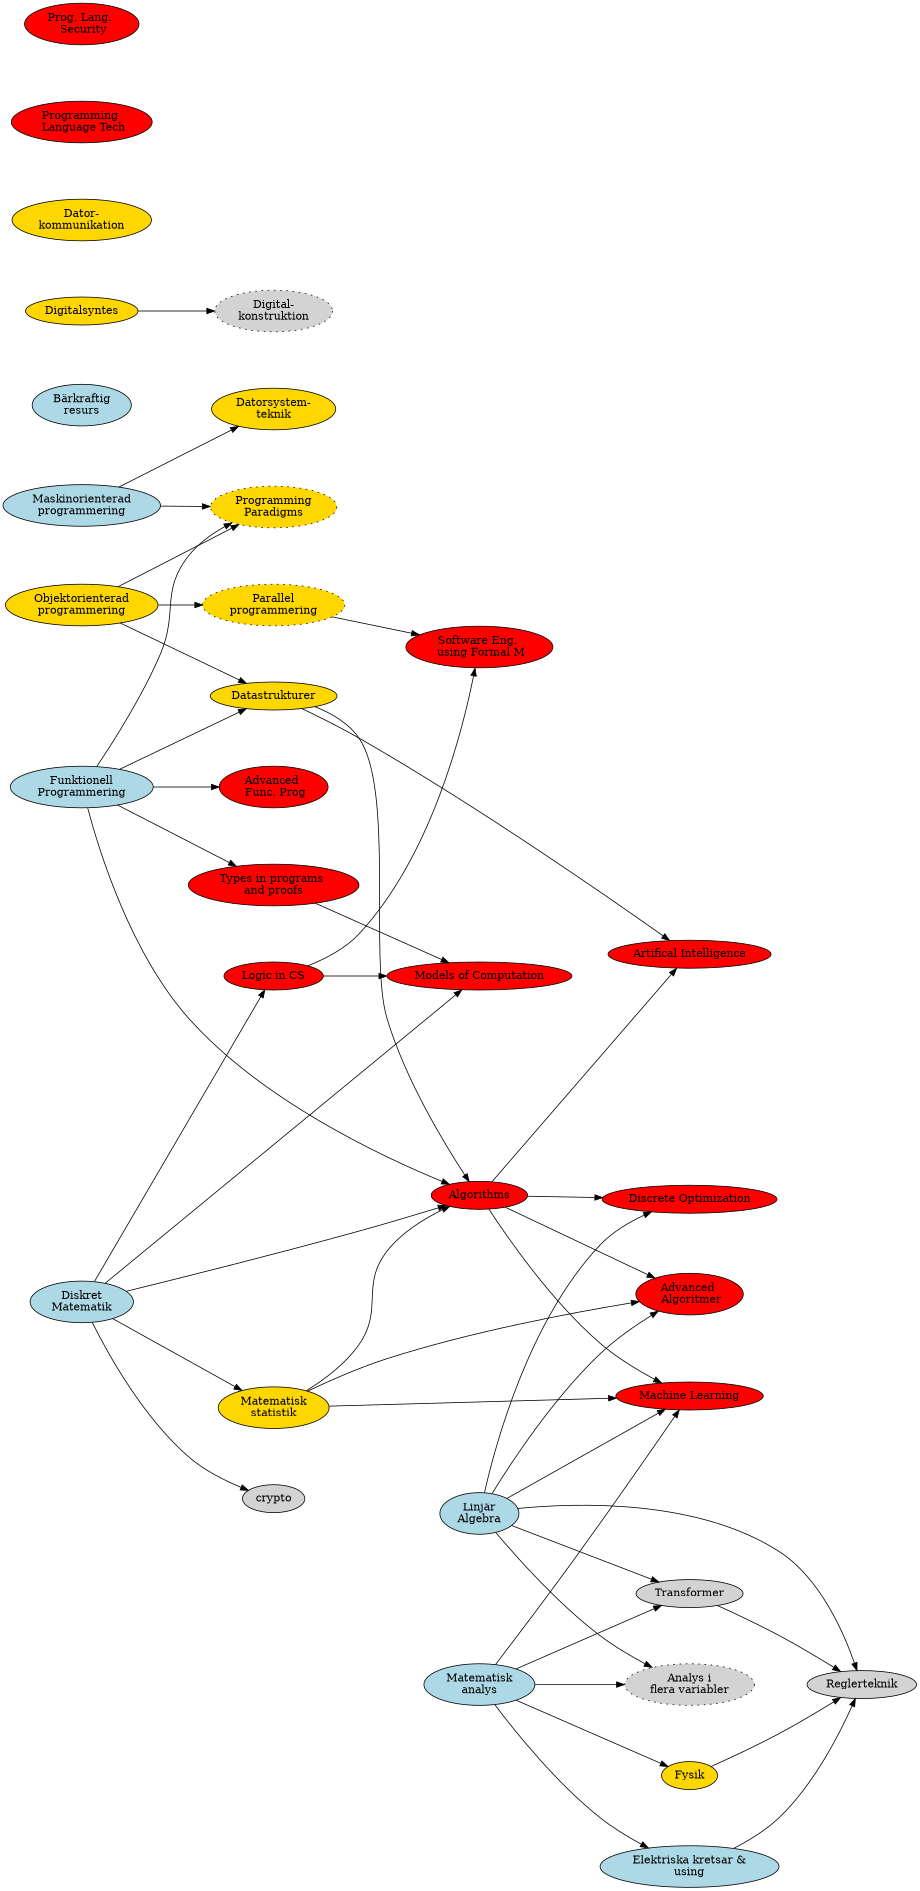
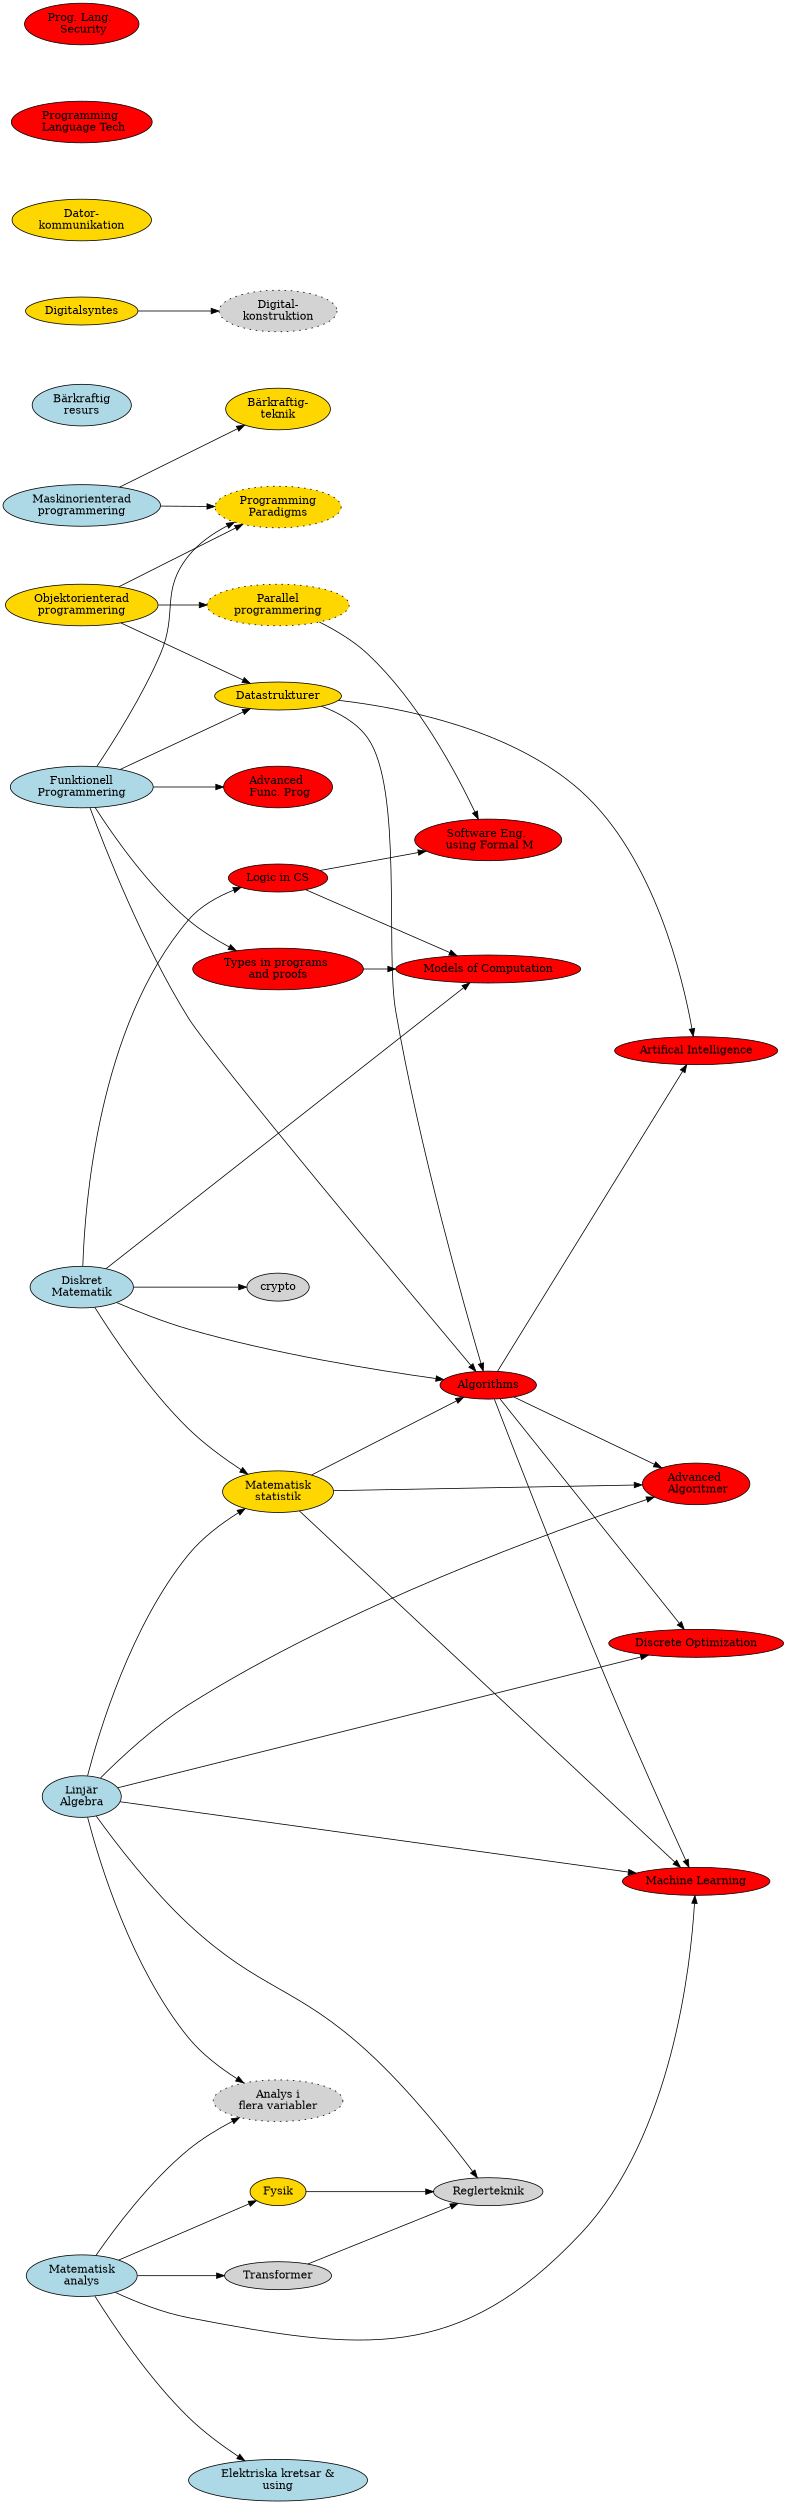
node "Datorsystem- teknik": label "Datorsystem- teknik" -> "Bärkraftig- teknik"
edge "Linjär Algebra" -> "Transformer": now "Linjär Algebra" -> "Matematisk statistik"
edge "Elektriska kretsar & using" -> "Reglerteknik": removed
